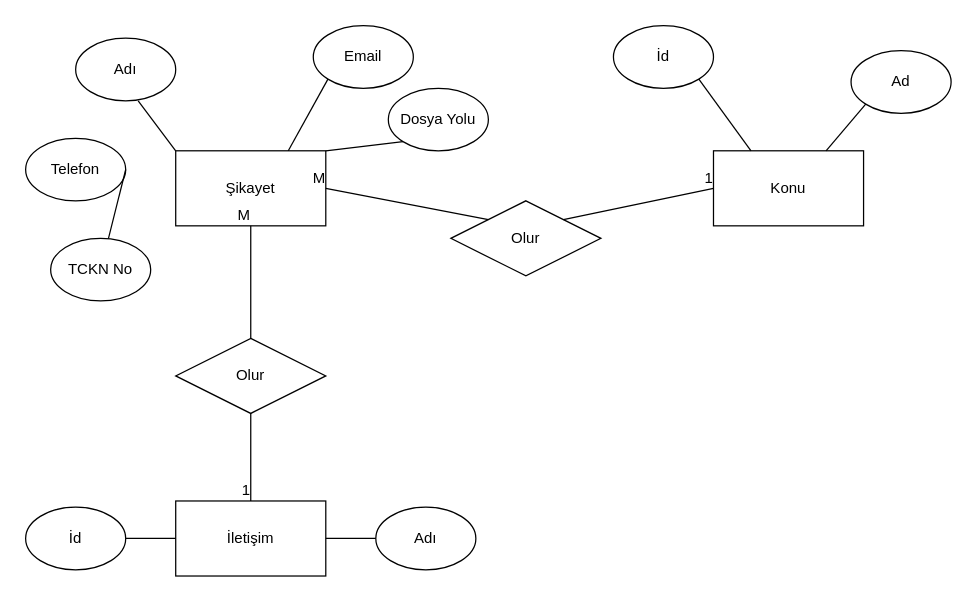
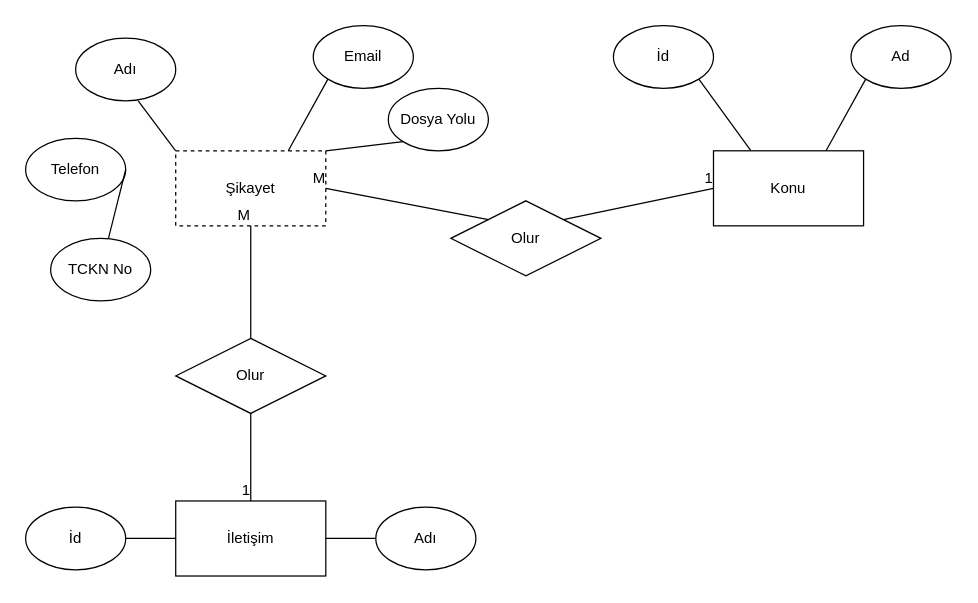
node "Ad": moved (901, 82) -> (901, 57)
node "Şikayet": style solid -> dashed
